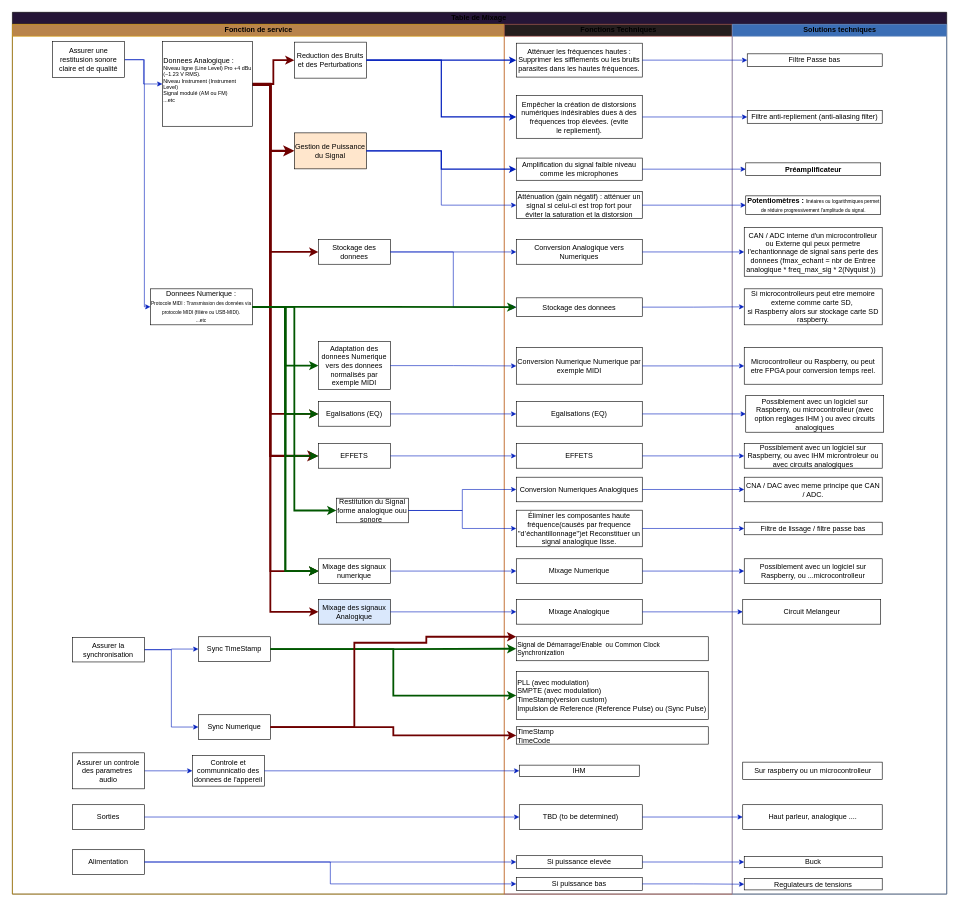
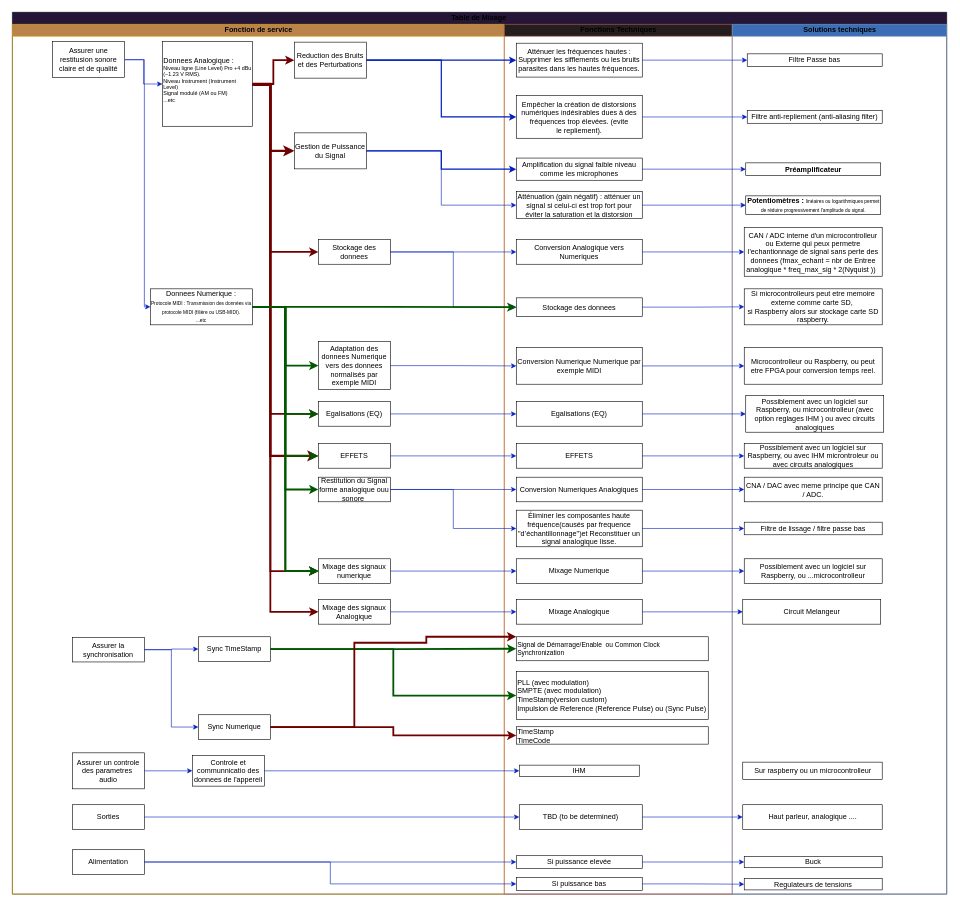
node "Gestion de Puissance du Signal": fillcolor #ffe6cc -> #ffffff
node "Restitution du Signal forme analogique ouu sonore": moved (372, 511) -> (354, 490)
node "Mixage des signaux Analogique": fillcolor #dae8fc -> #ffffff
